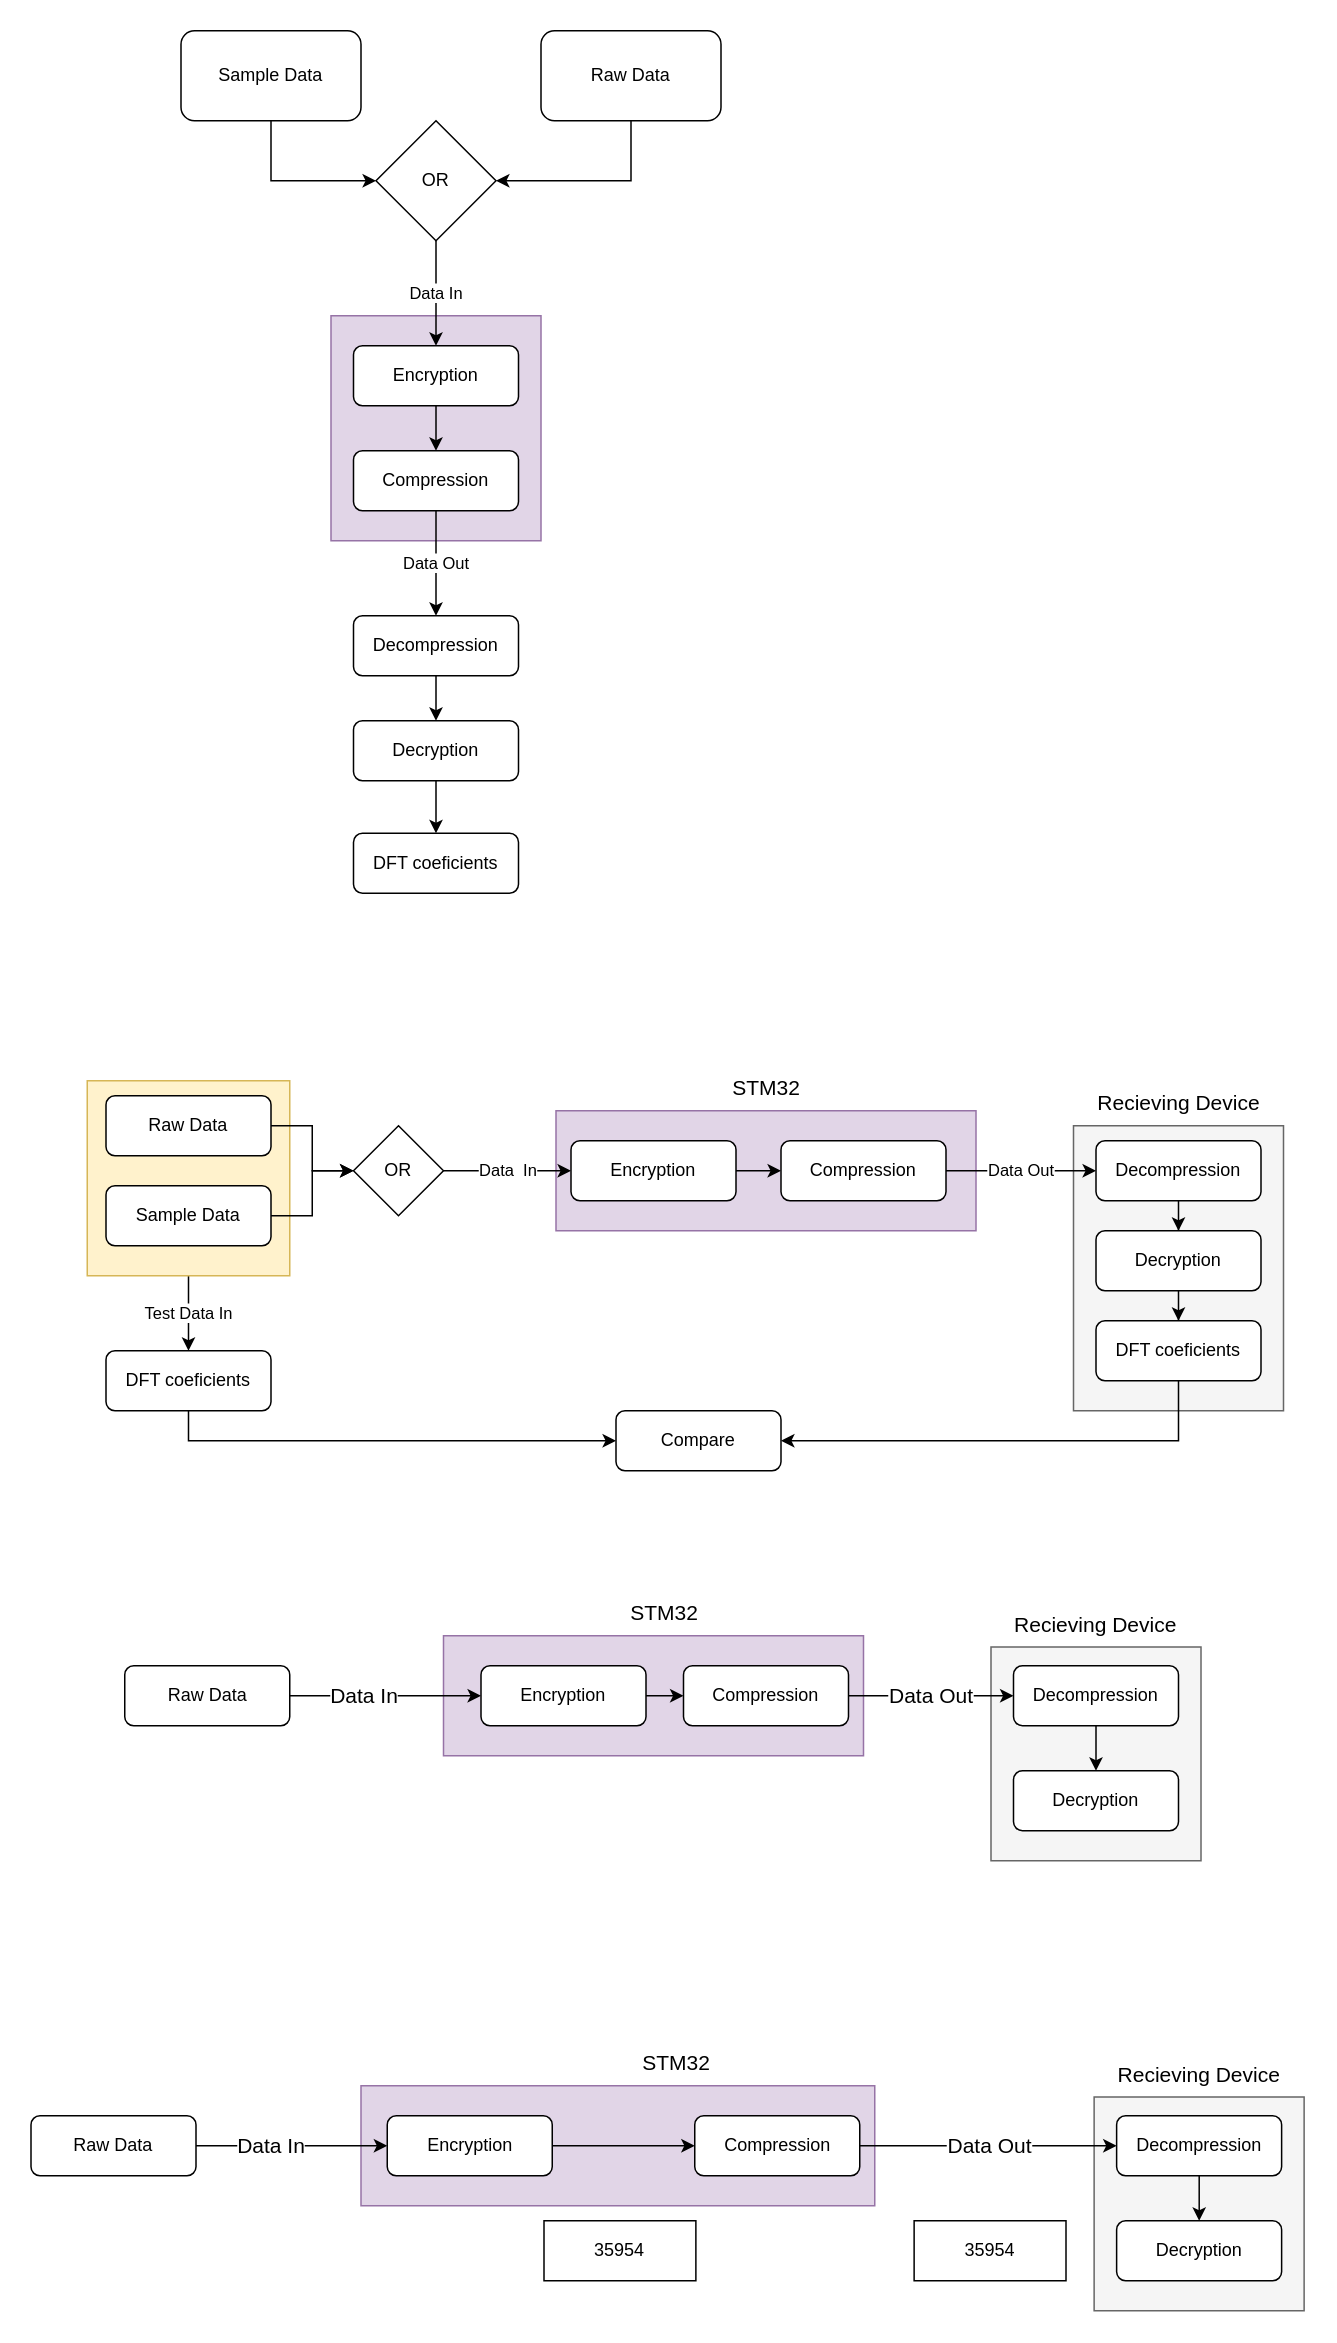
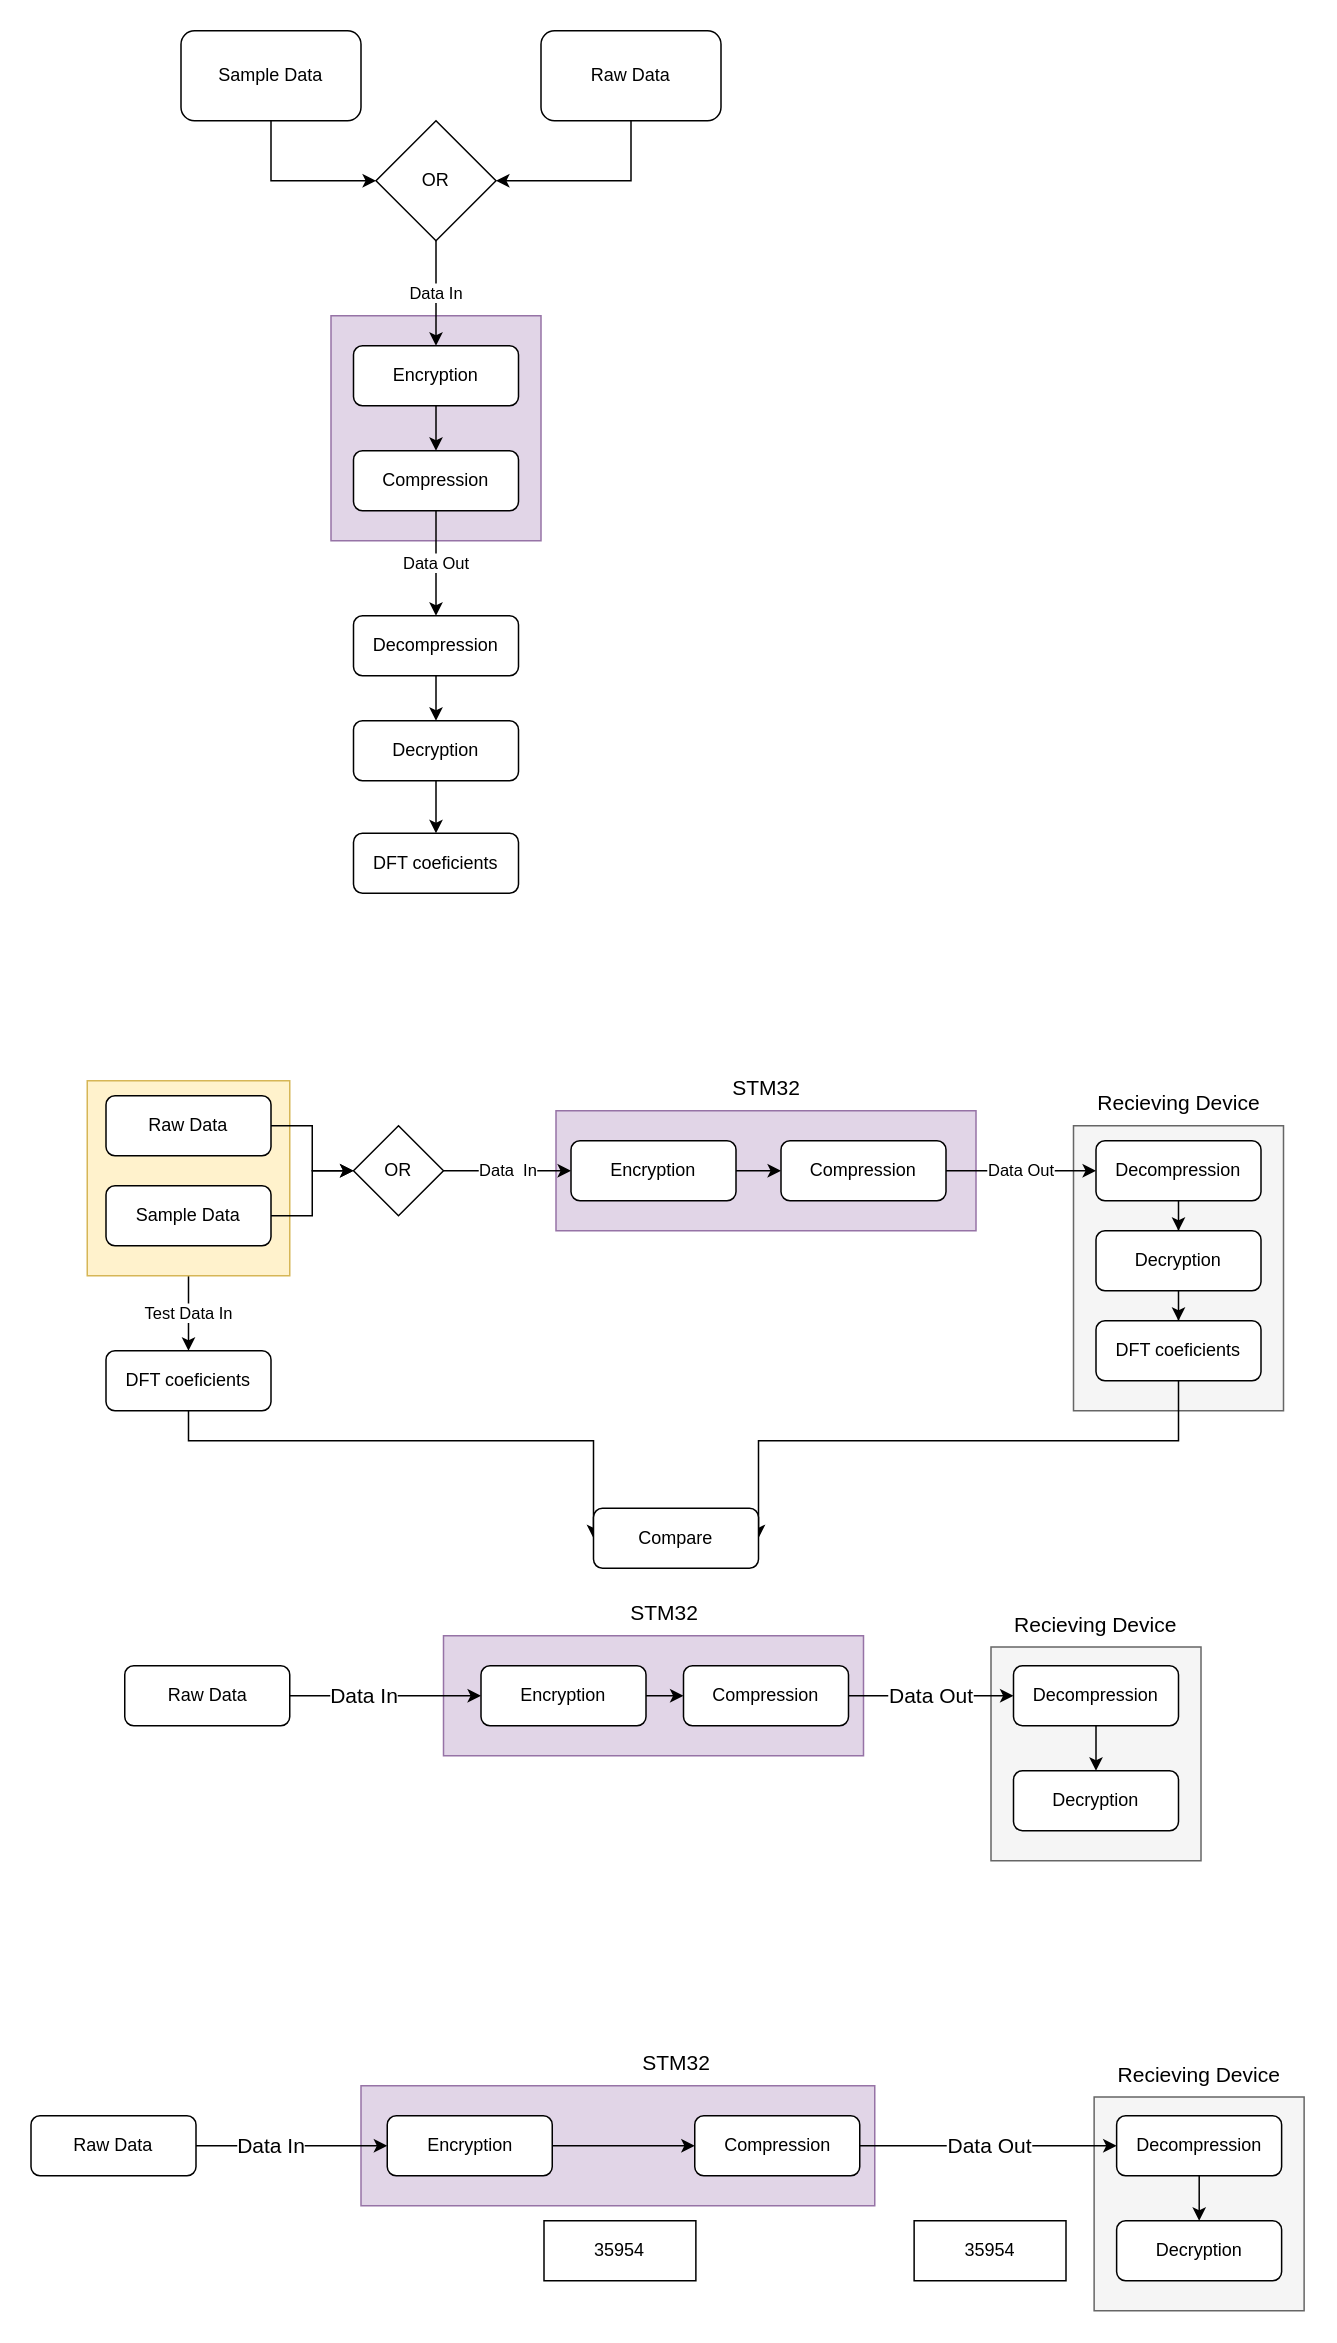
node "Compare": moved (698, 1441) -> (676, 1538)
